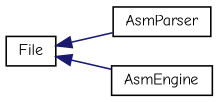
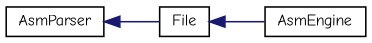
edge "AsmParser" -> "File": reversed
